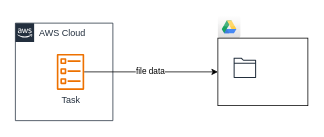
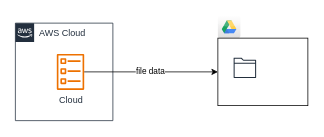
node "Task": label "Task" -> "Cloud"
